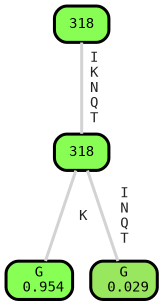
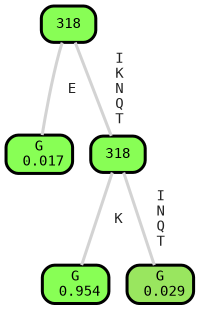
node "G 0.017": added
